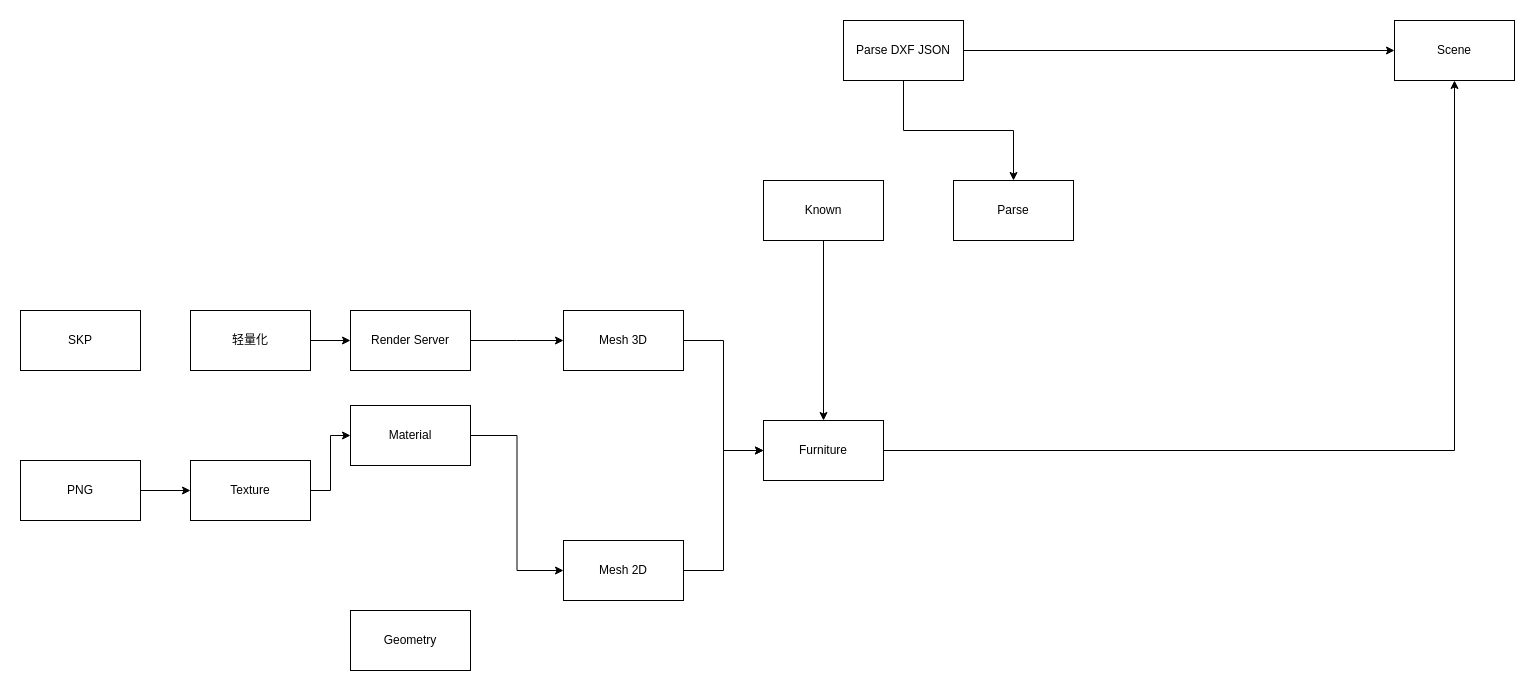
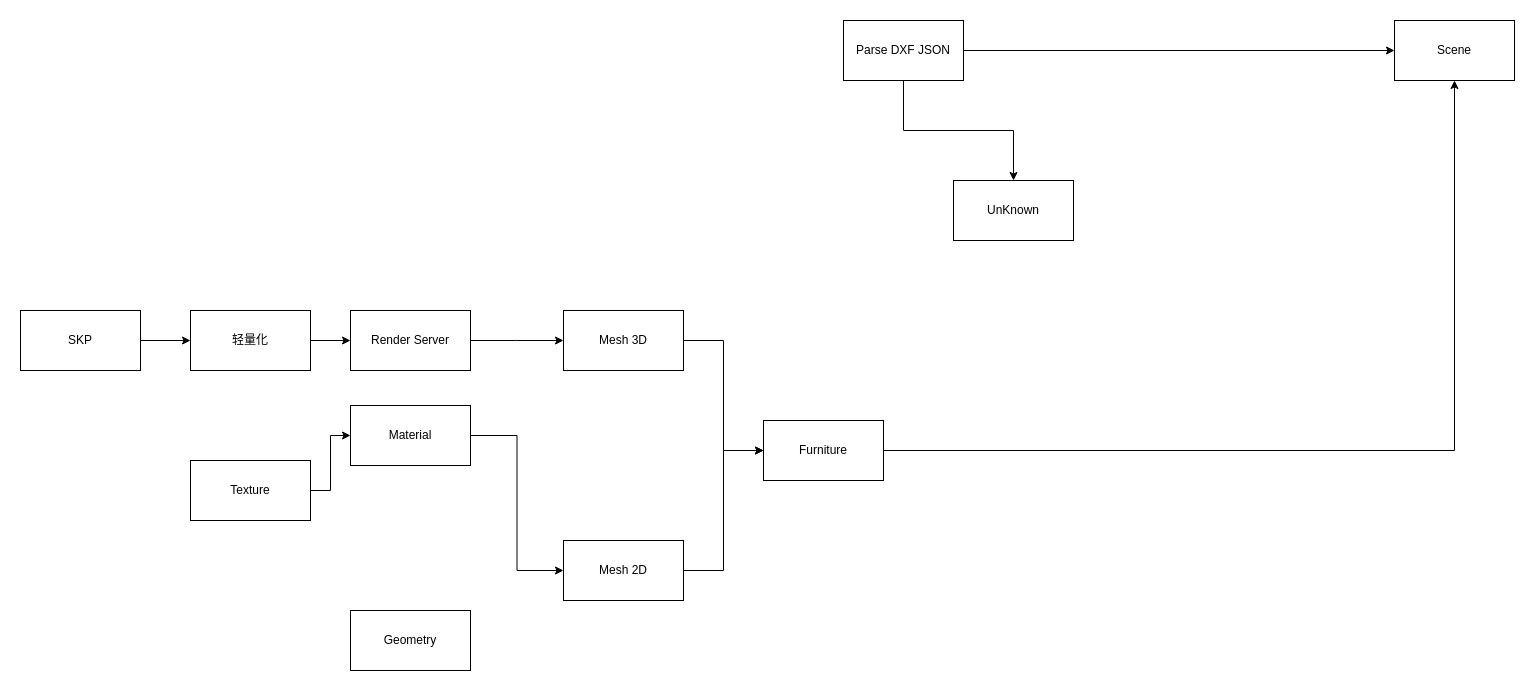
node "Known": removed
node "Parse": label "Parse" -> "UnKnown"
edge "Known" -> "Furniture": removed
edge "SKP" -> "轻量化": added
node "PNG": removed
edge "PNG" -> "Texture": removed
